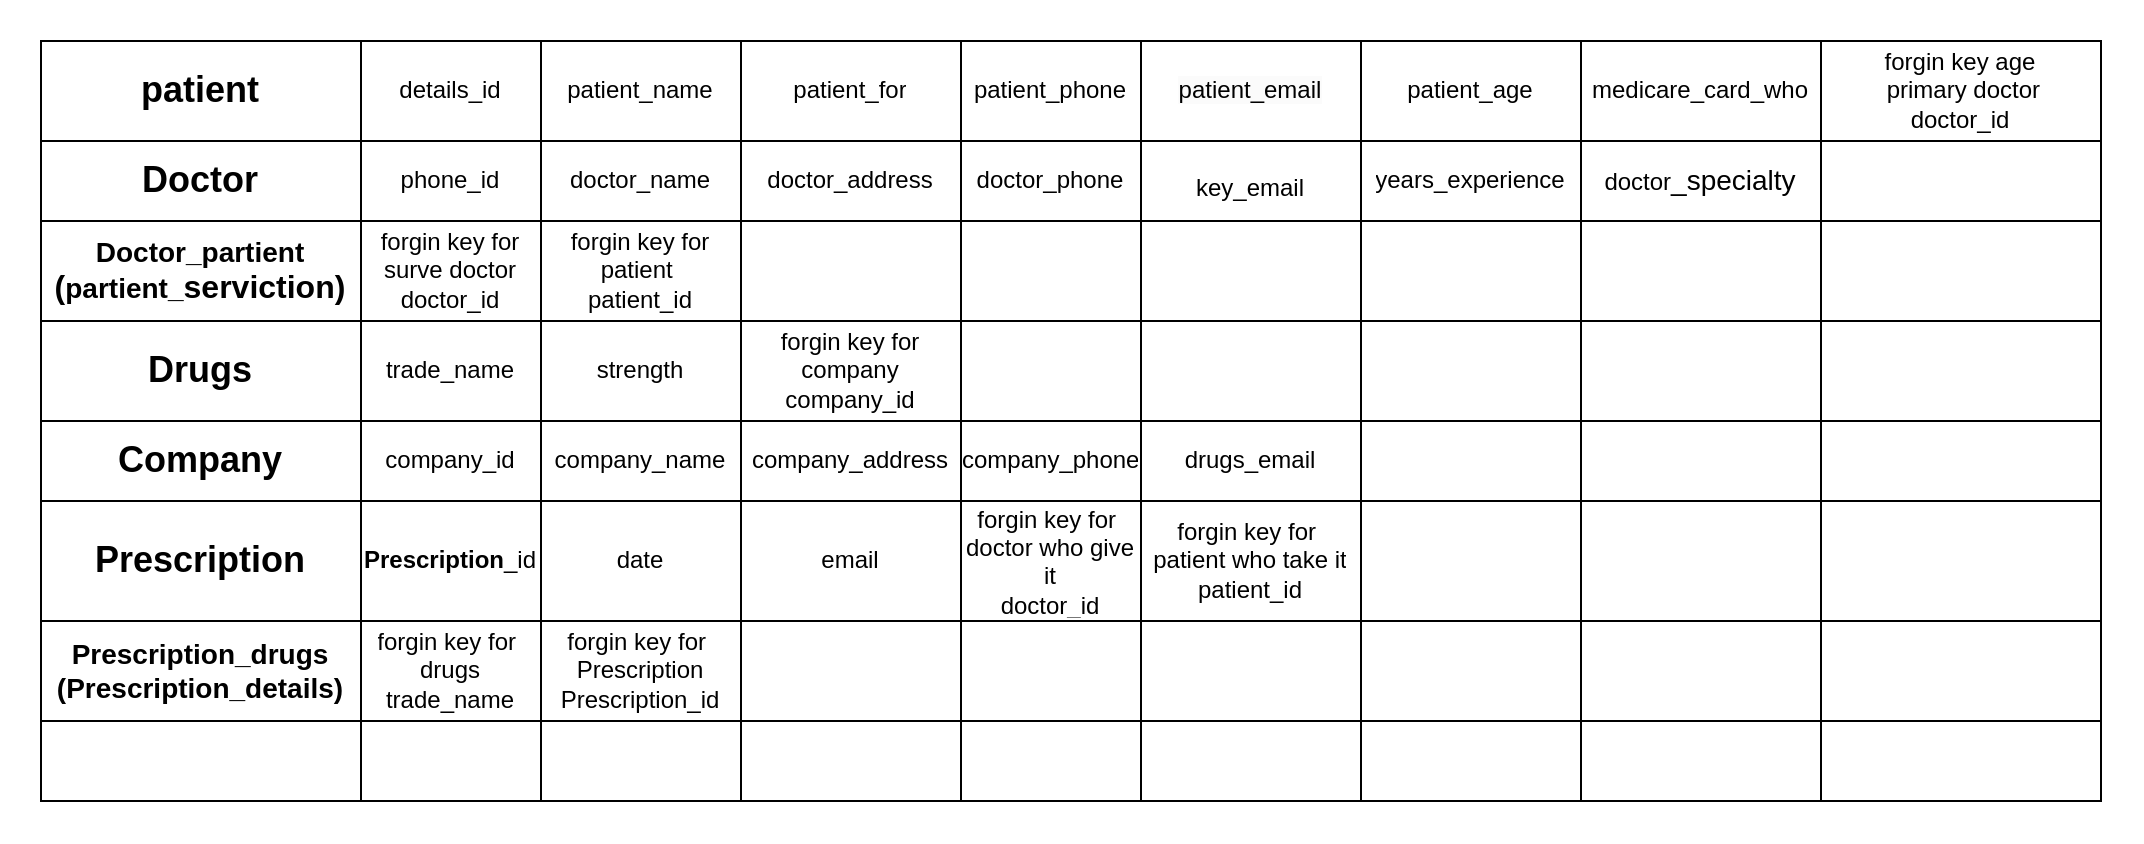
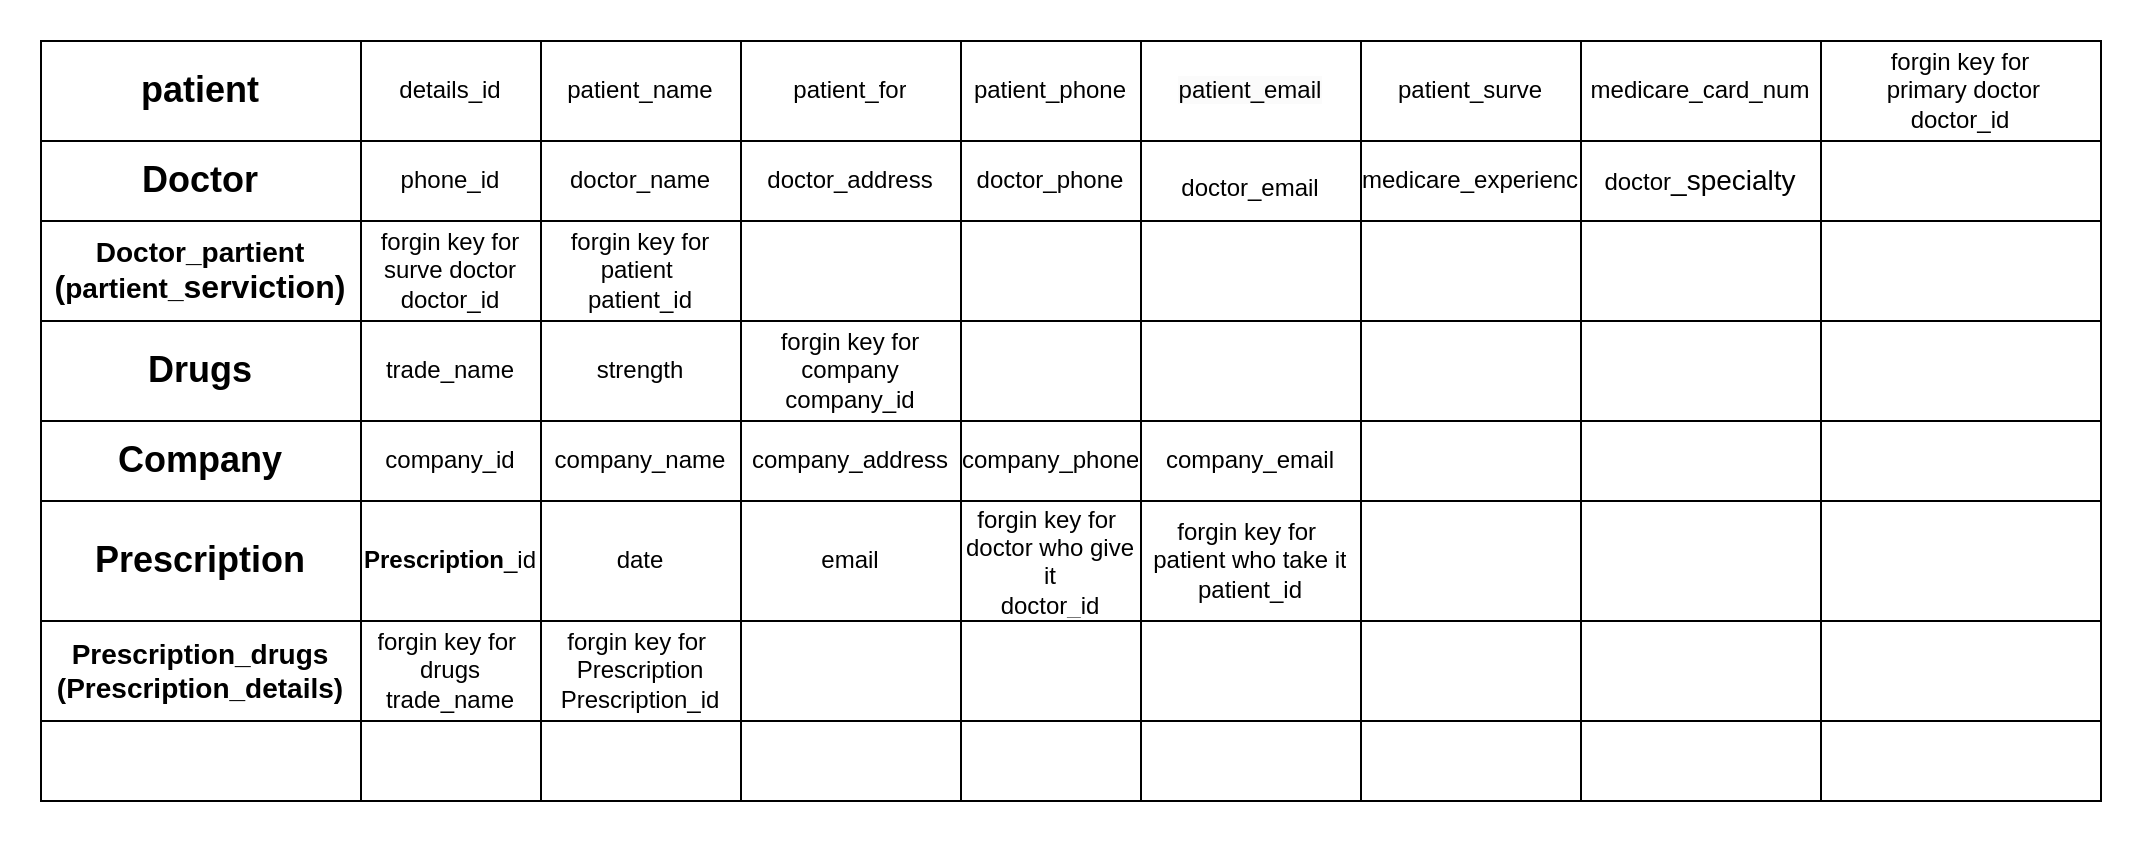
node "patient_age": label "patient_age" -> "patient_surve"
node "medicare_card_who": label "medicare_card_who" -> "medicare_card_num"
node "forgin key age primary doctor doctor_id": label "forgin key age primary doctor doctor_id" -> "forgin key for primary doctor doctor_id"
node "key_email": label "key_email" -> "doctor_email"
node "years_experience": label "years_experience" -> "medicare_experience"
node "drugs_email": label "drugs_email" -> "company_email"
